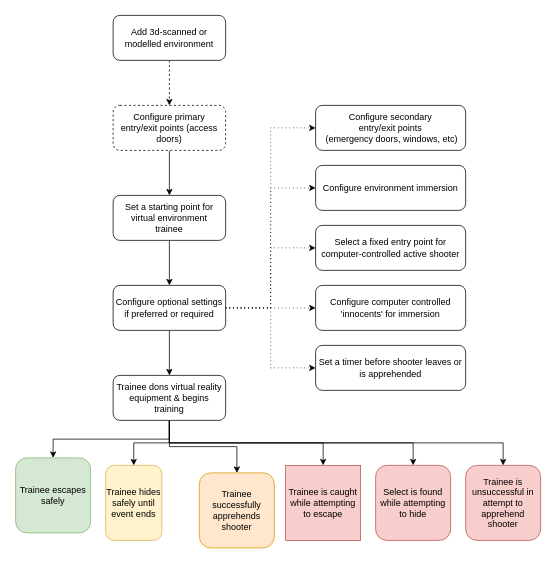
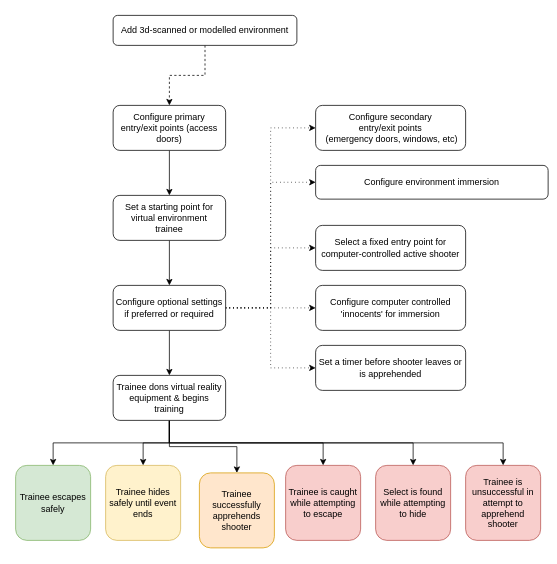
node "Add 3d-scanned or modelled environment": size 113x45 -> 184x30
node "Configure primary entry/exit points (access doors)": style dashed -> solid
node "Configure environment immersion": size 150x45 -> 233x34
node "Trainee escapes safely": moved (53, 495) -> (53, 503)
node "Trainee hides safely until event ends": size 56x75 -> 75x75
node "Trainee is caught while attempting to escape": shape rectangle -> rounded rectangle
